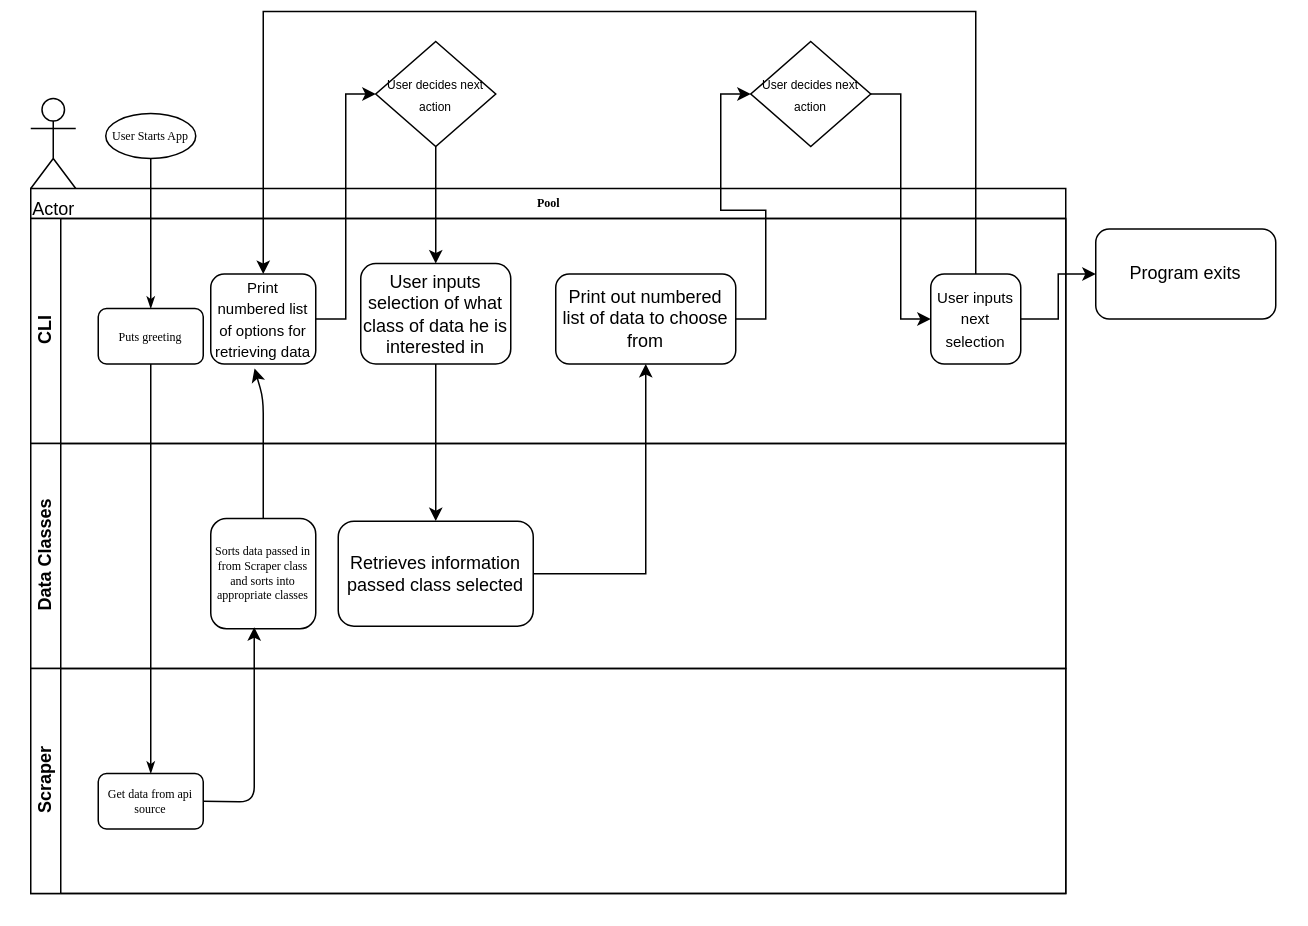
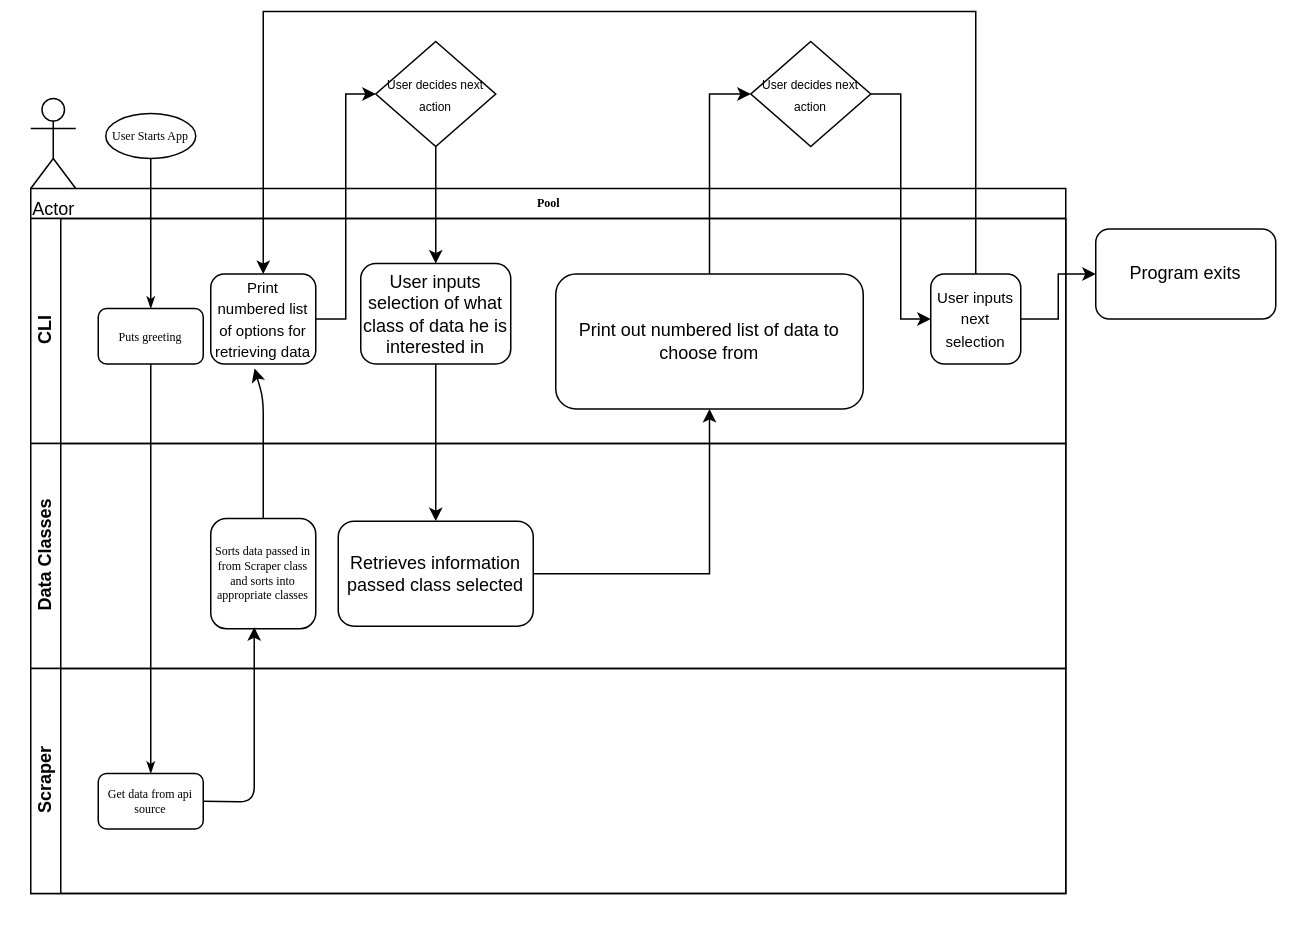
node "Print out numbered list of data to choose from": size 180x90 -> 308x135
